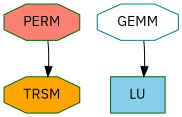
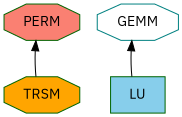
edge "PERM" -> "TRSM": reversed
edge "GEMM" -> "LU": reversed
